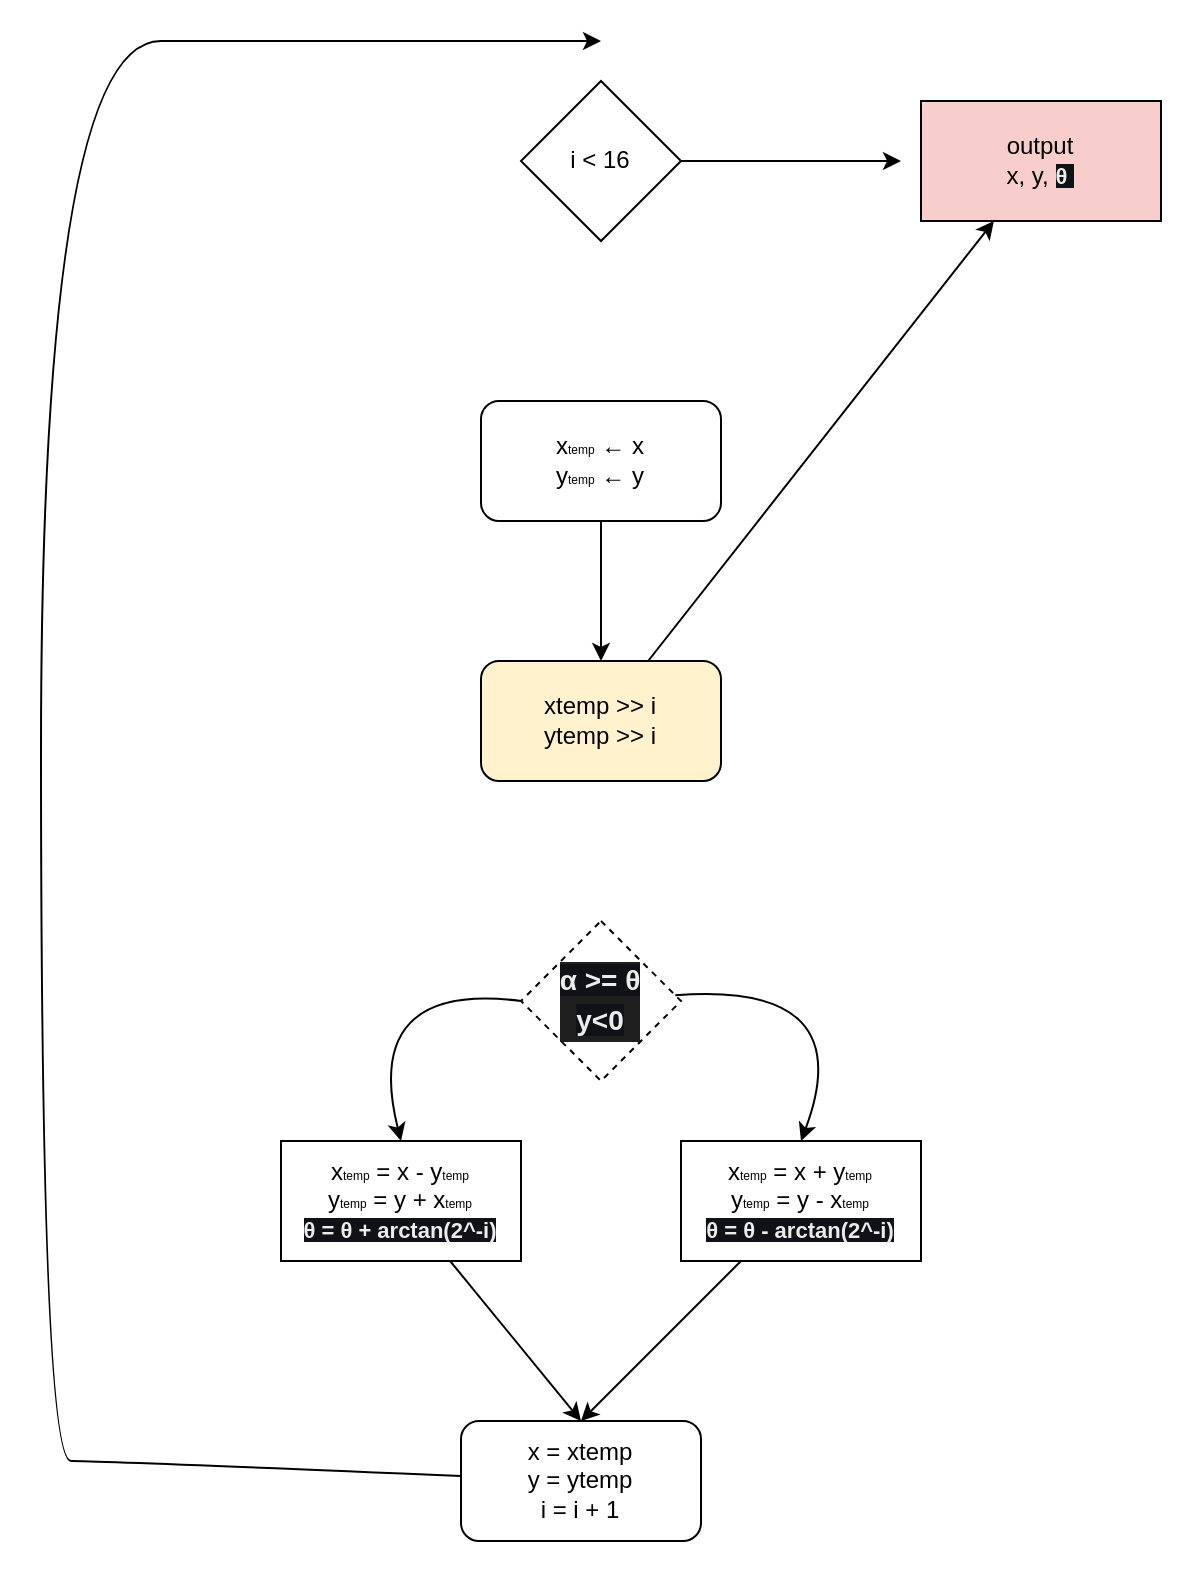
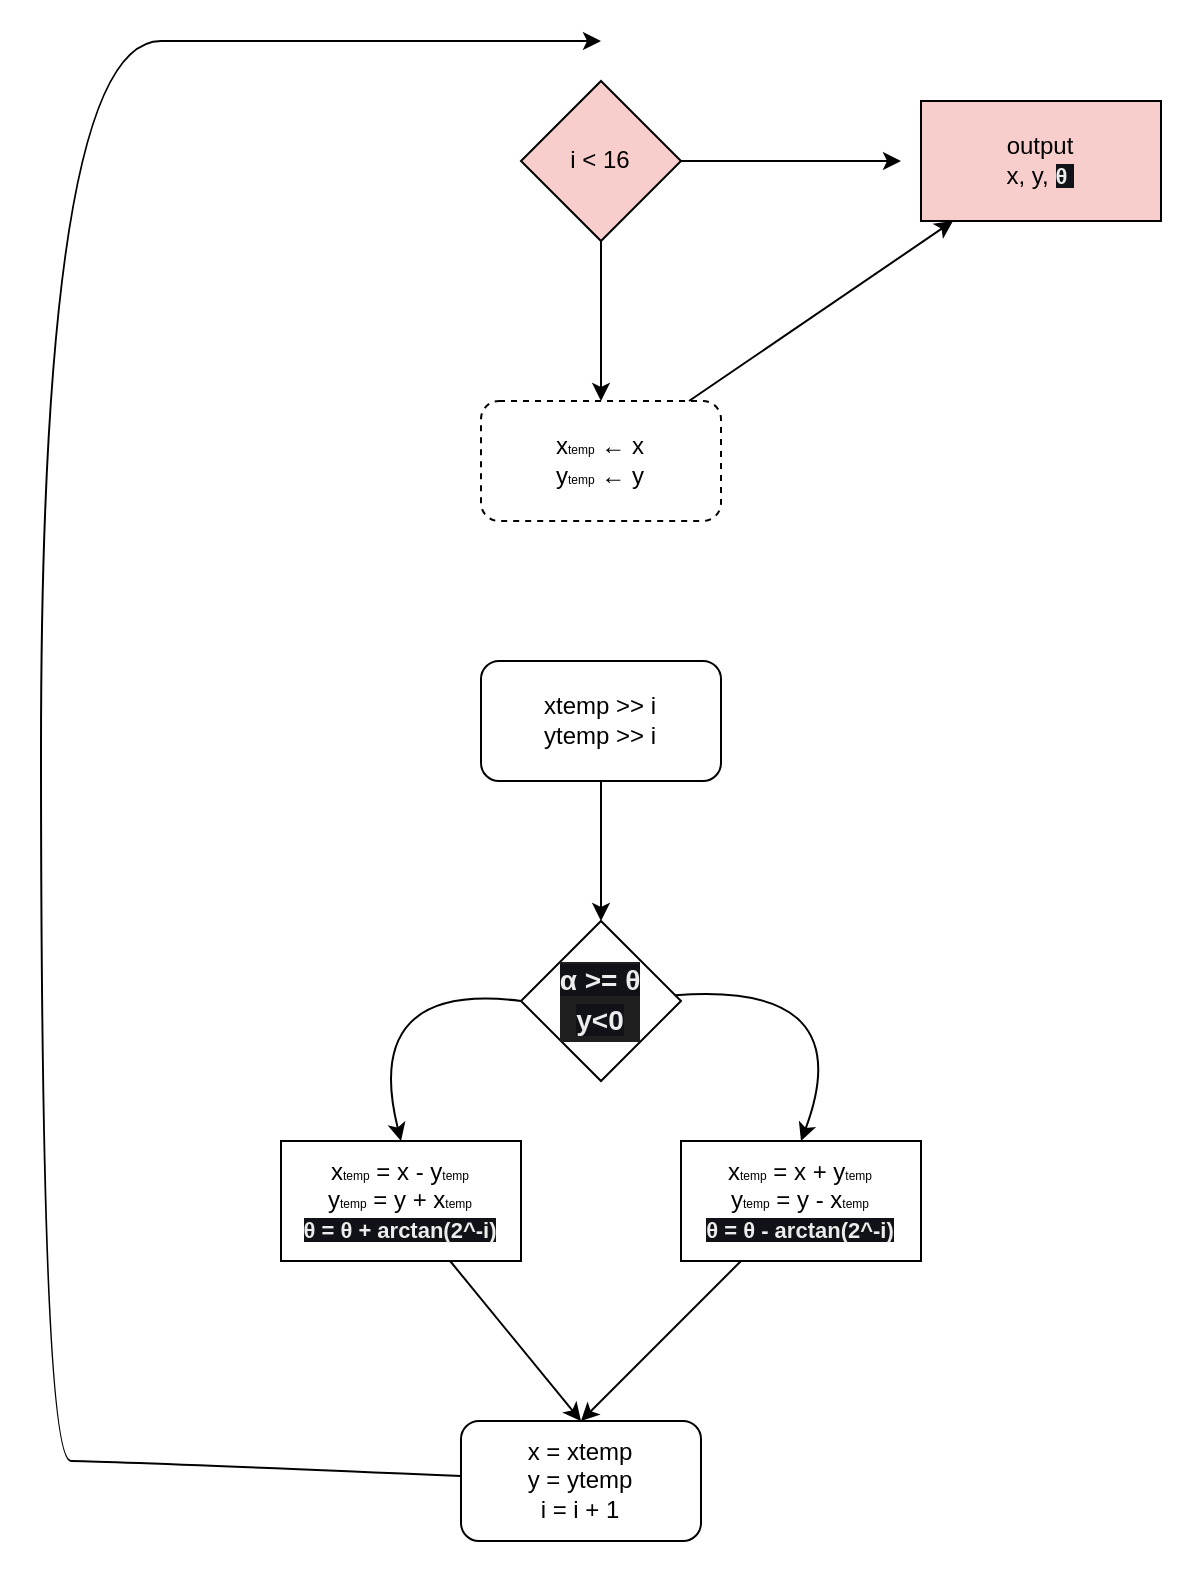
node "i < 16": fillcolor #ffffff -> #f8cecc
edge "i < 16" -> "xtemp ← x ytemp ← y": added
edge "xtemp >> i ytemp >> i" -> "output x, y, θ": now "xtemp >> i ytemp >> i" -> "α >= θ y<0"
node "xtemp ← x ytemp ← y": style solid -> dashed
edge "xtemp ← x ytemp ← y" -> "xtemp >> i ytemp >> i": now "xtemp ← x ytemp ← y" -> "output x, y, θ"
node "xtemp >> i ytemp >> i": fillcolor #fff2cc -> #ffffff
node "α >= θ y<0": style dashed -> solid
